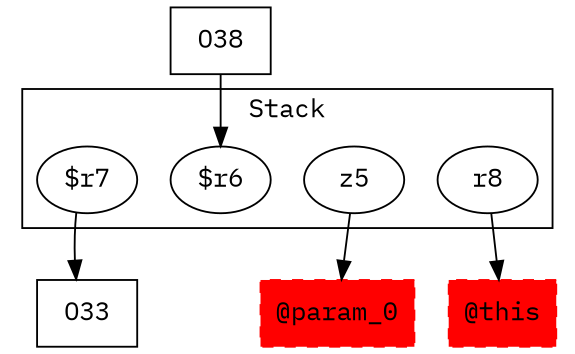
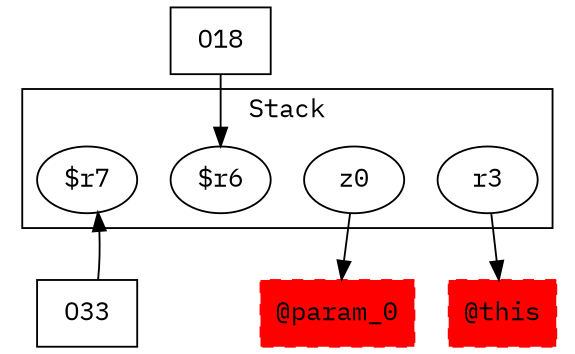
node "O38": label "O38" -> "O18"
node "z5": label "z5" -> "z0"
node "r8": label "r8" -> "r3"
edge "$r7" -> "O33": reversed
